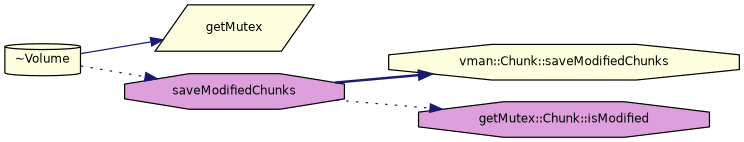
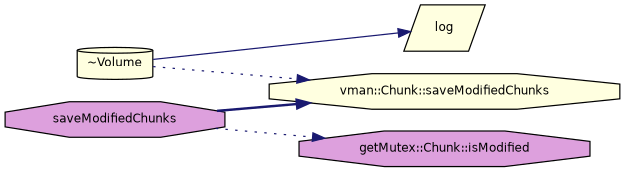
node "getMutex": label "getMutex" -> "log"
edge "~Volume" -> "saveModifiedChunks": now "~Volume" -> "vman::Chunk::saveModifiedChunks"
